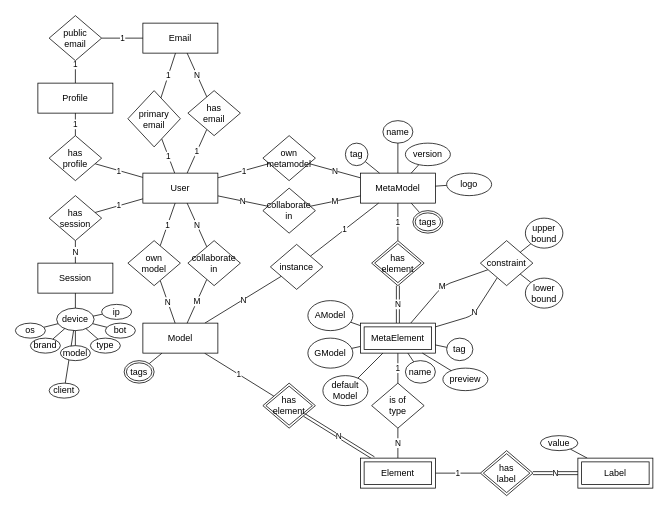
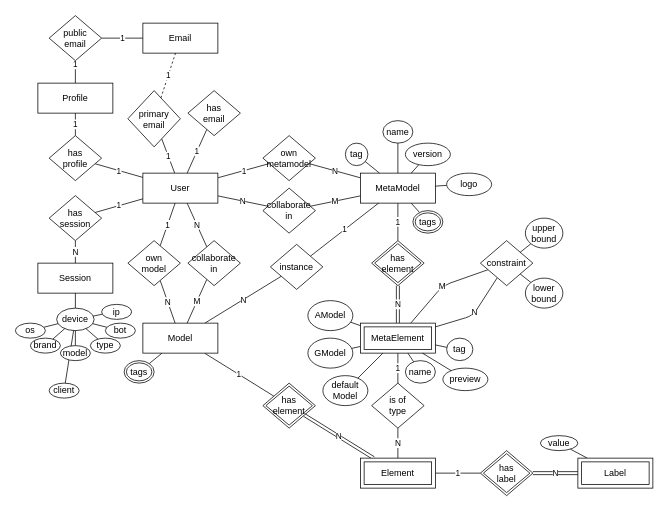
edge "Email" -- "has email": removed, label "N"
edge "Email" -- "primary email": style solid -> dashed
